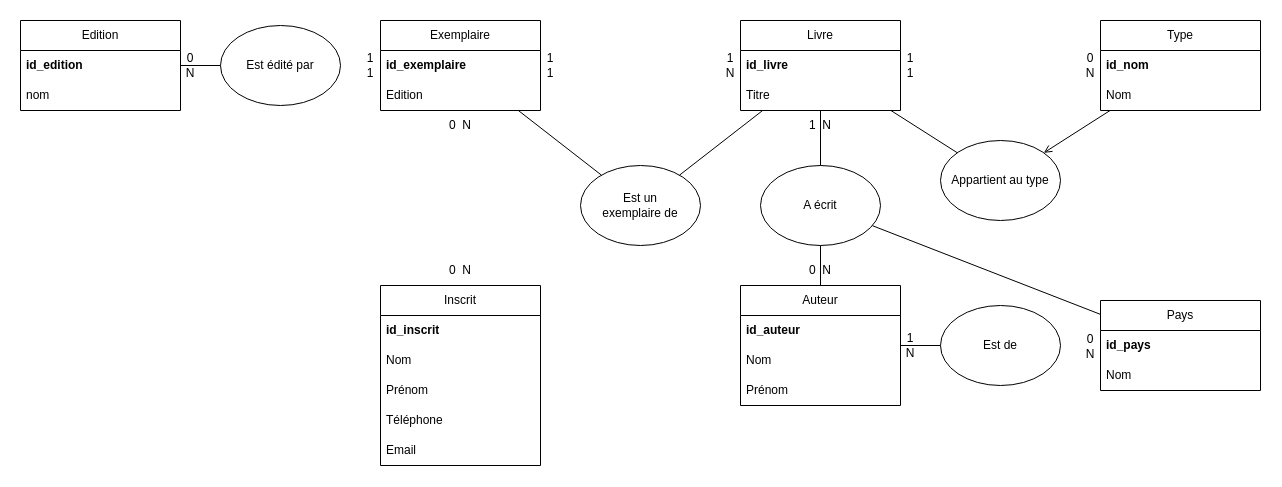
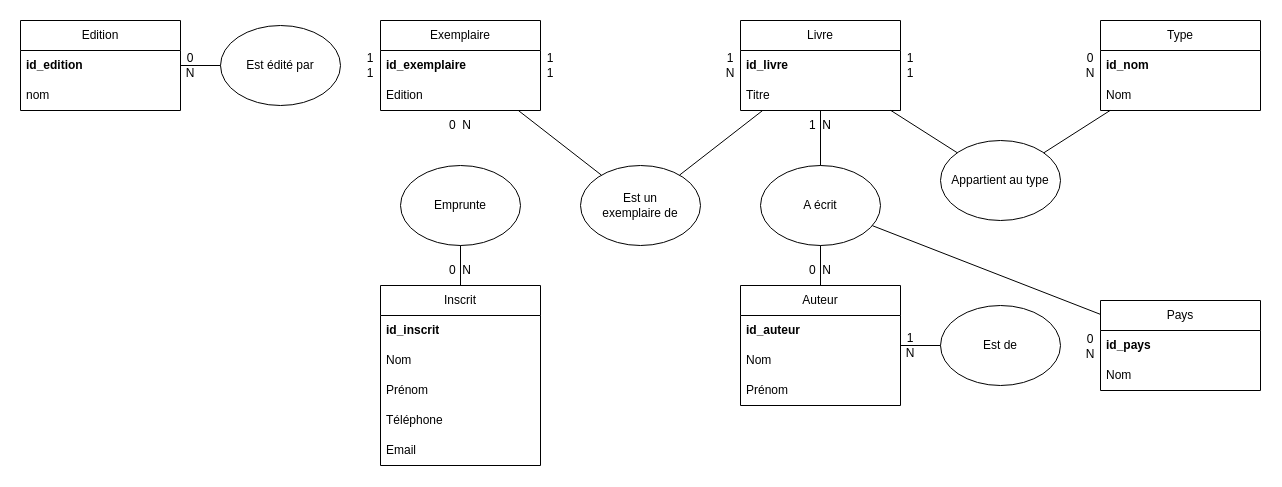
edge "Type" -> "Appartient au type": arrowhead open -> none
node "Emprunte": added
edge "Emprunte" -- "Inscrit": added
